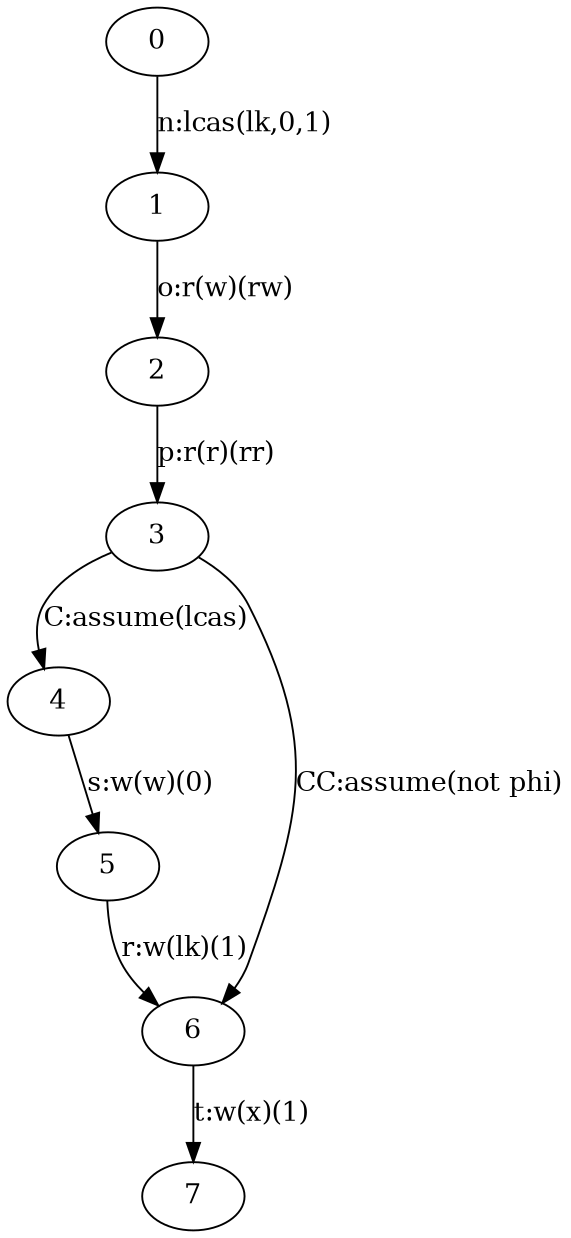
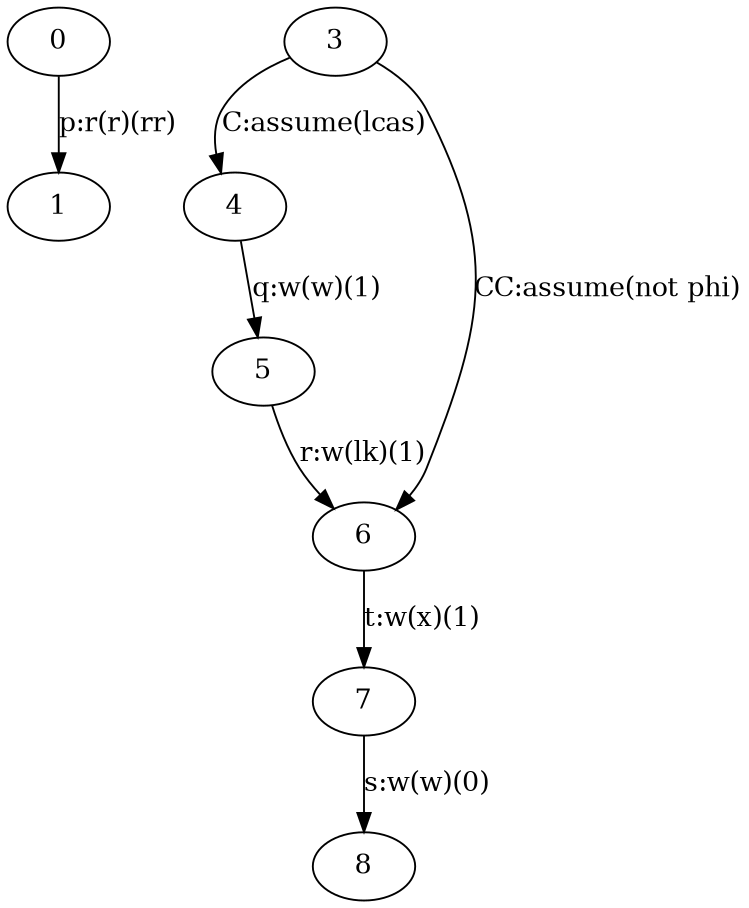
edge "0" -> "1": label "n:lcas(lk,0,1)" -> "p:r(r)(rr)"
node "2": removed
edge "4" -> "5": label "s:w(w)(0)" -> "q:w(w)(1)"
node "8": added
